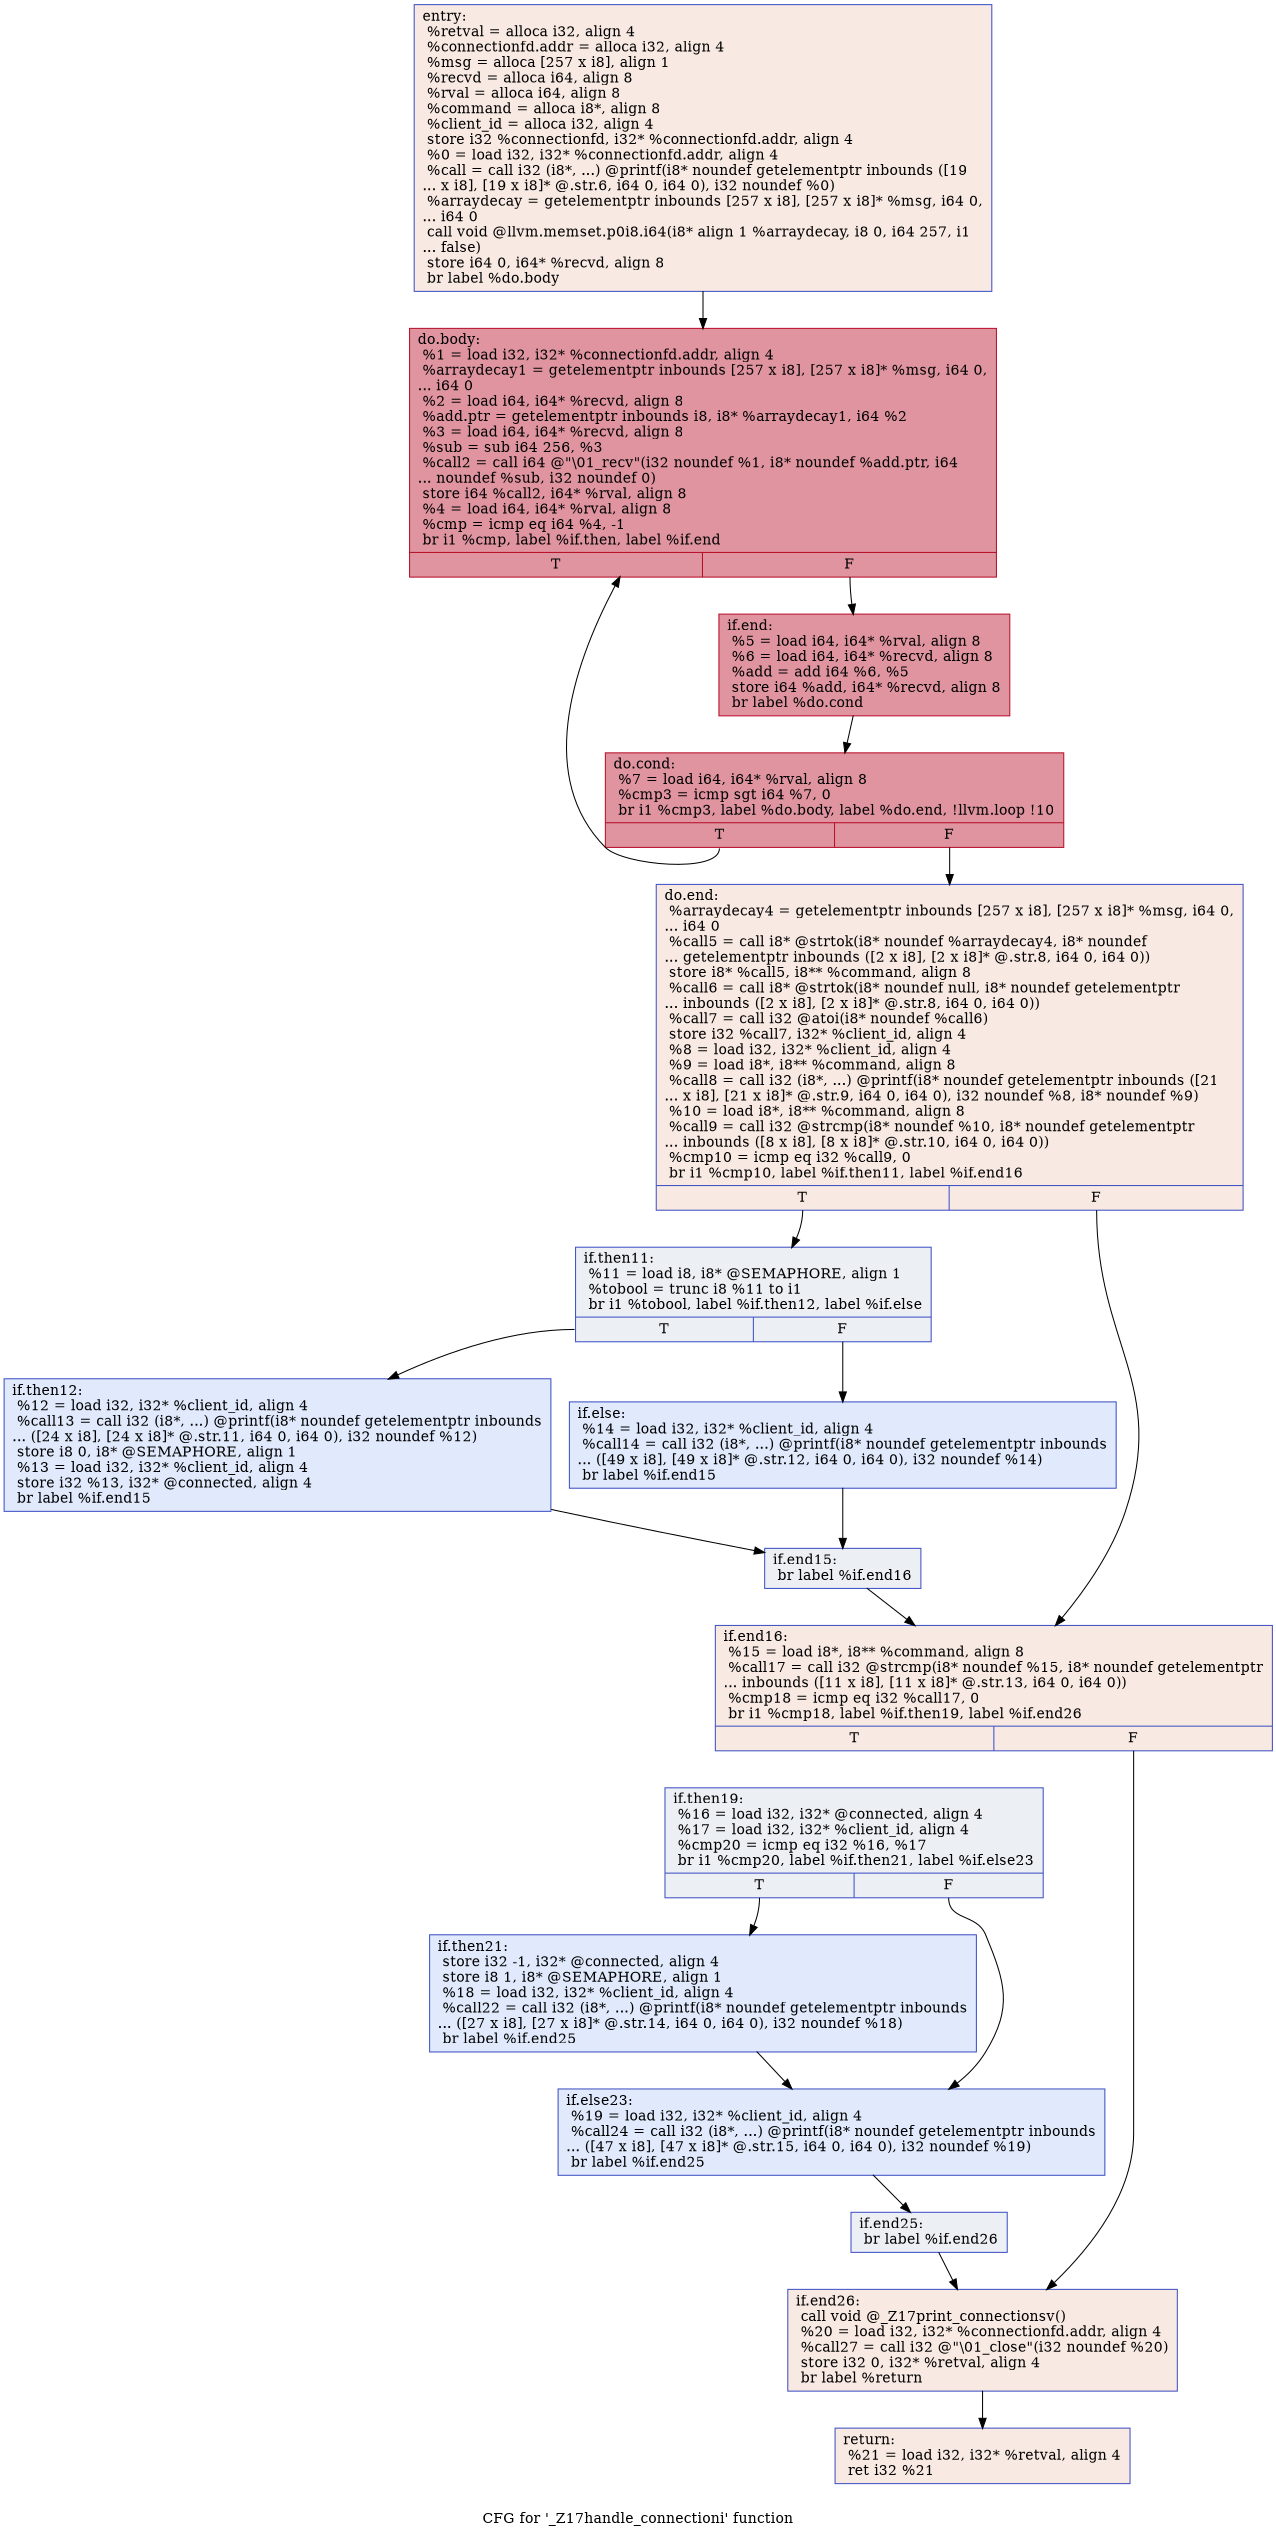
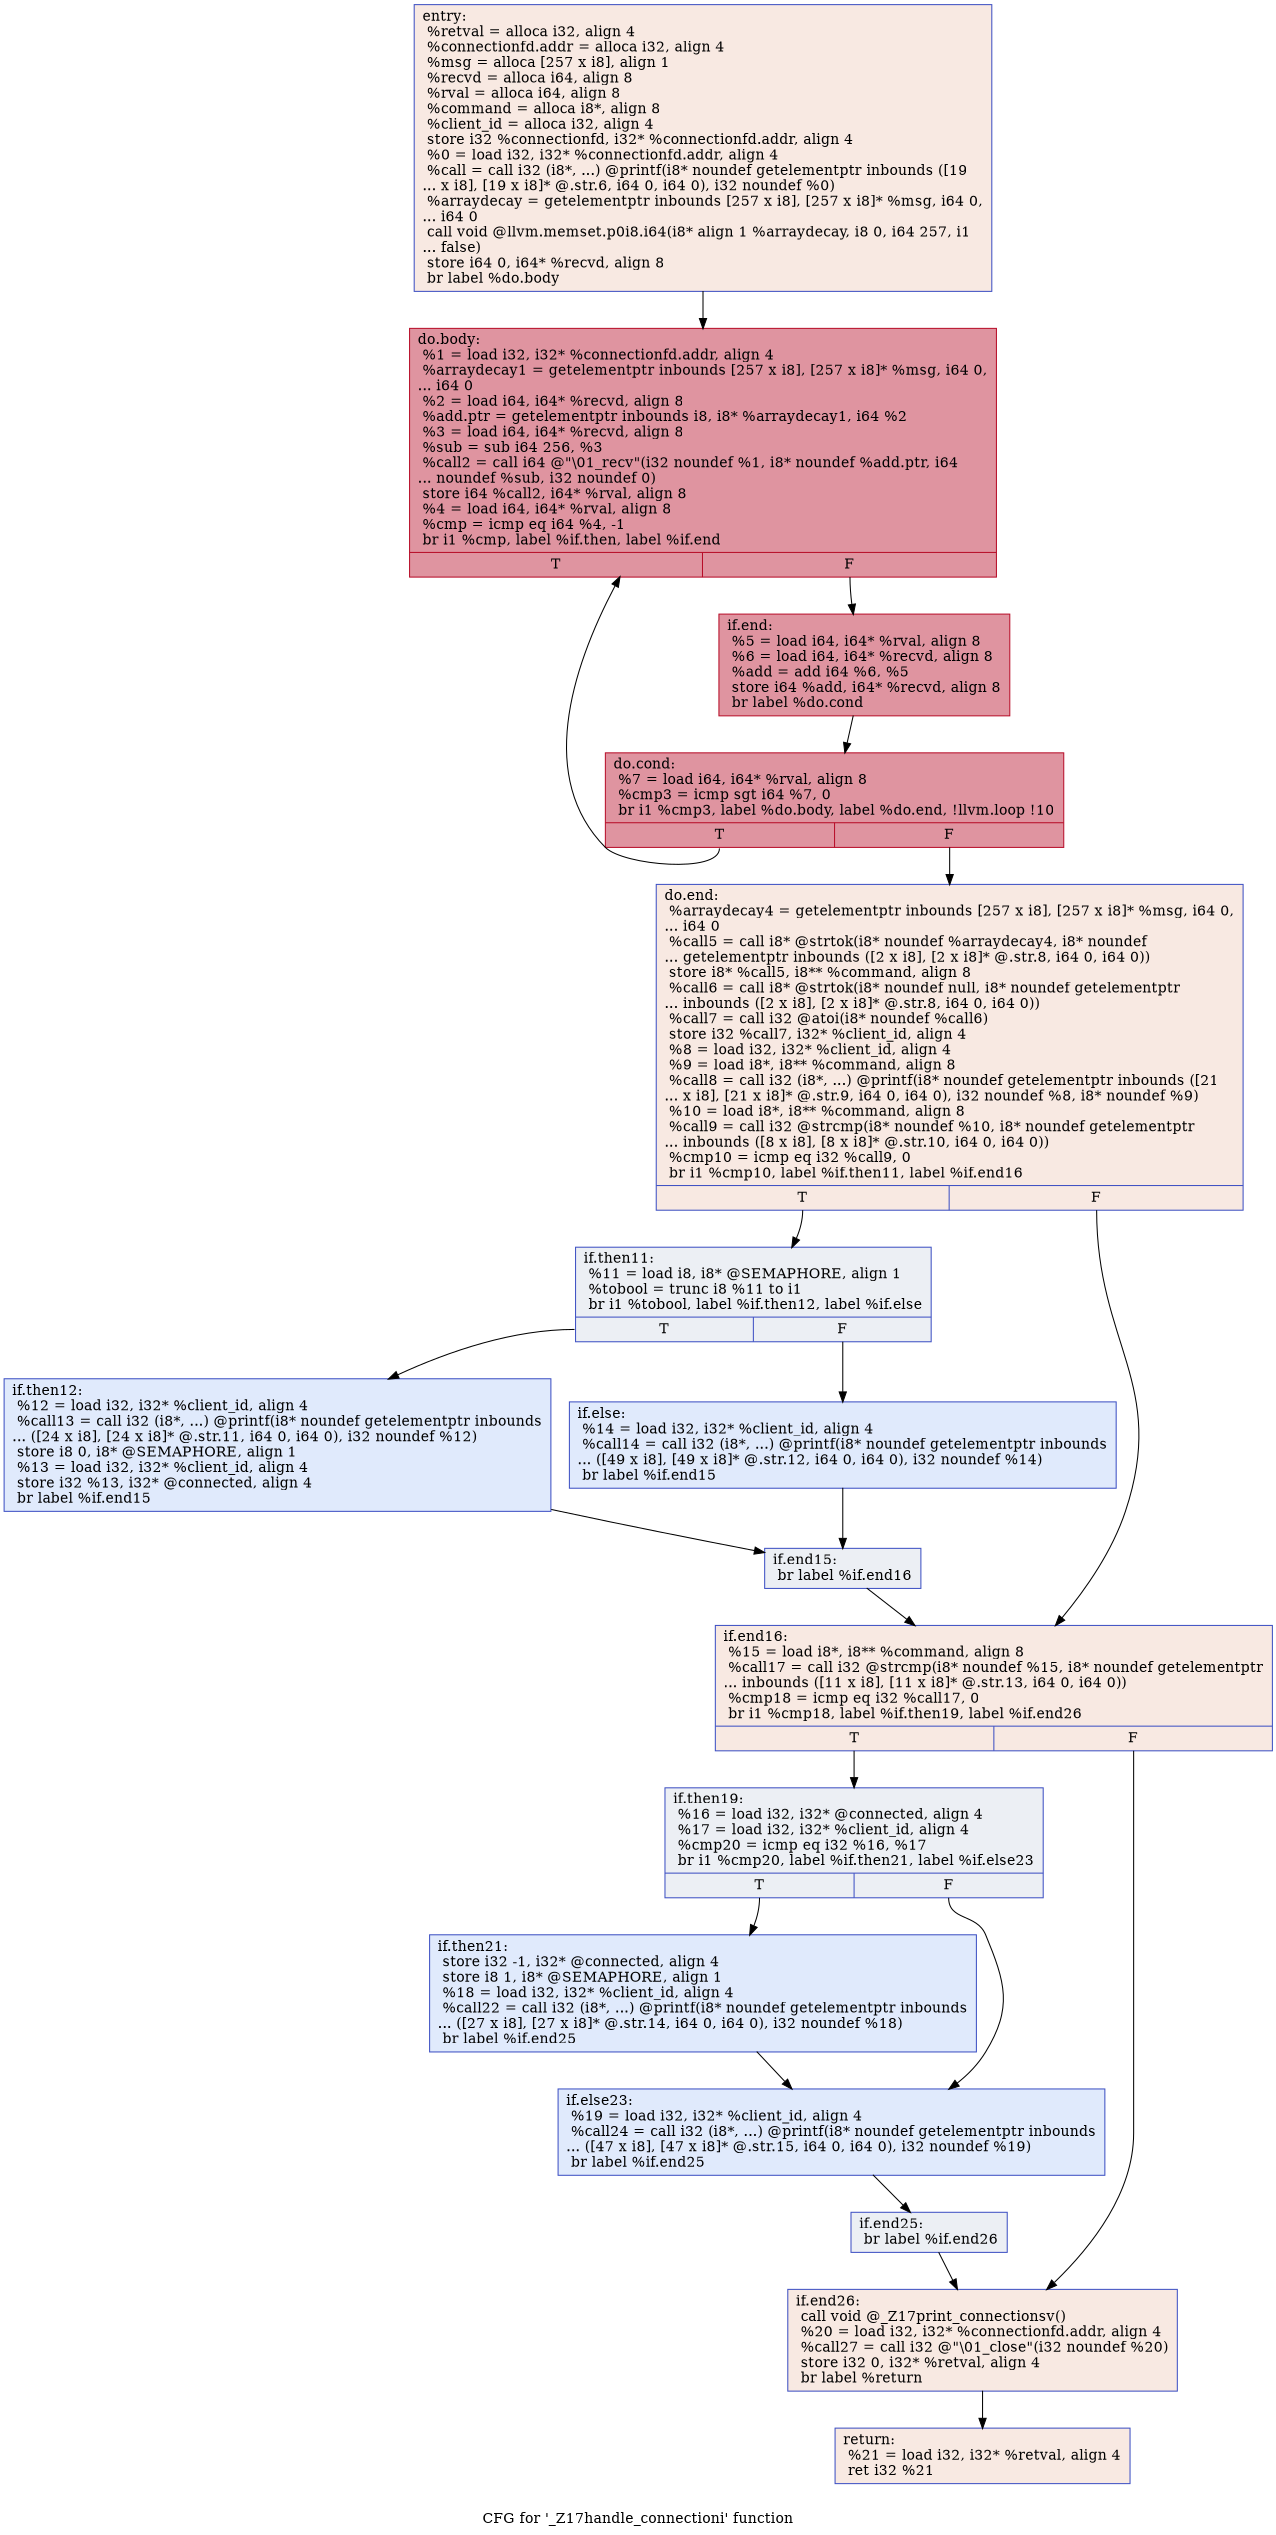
edge "if.end16:" -> "if.then19:": added
